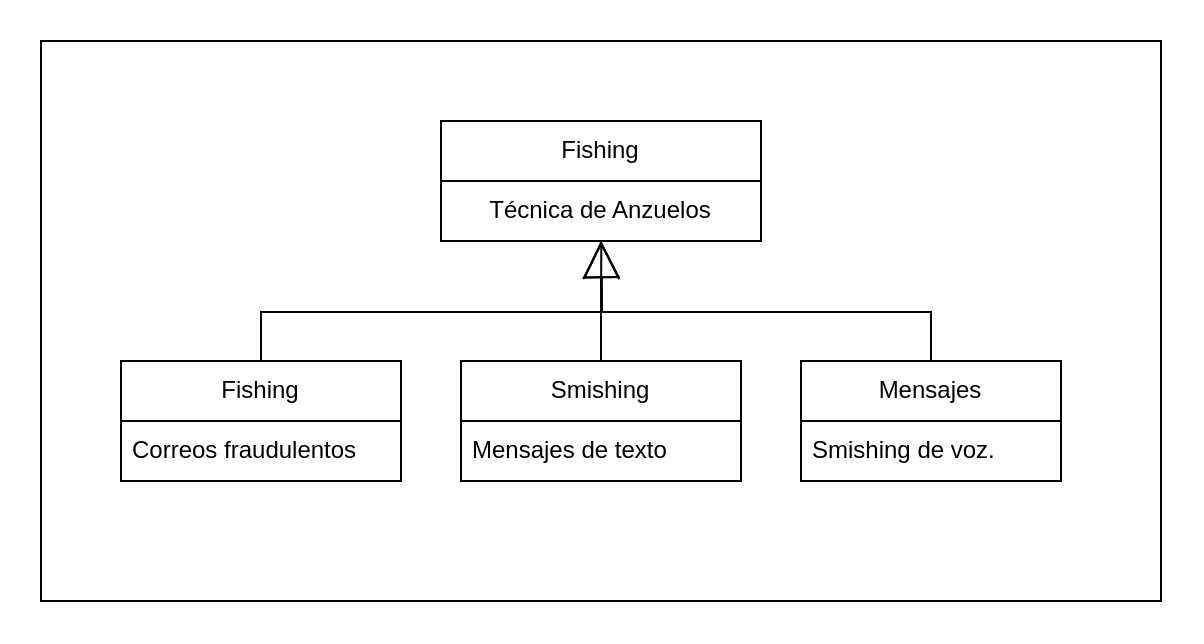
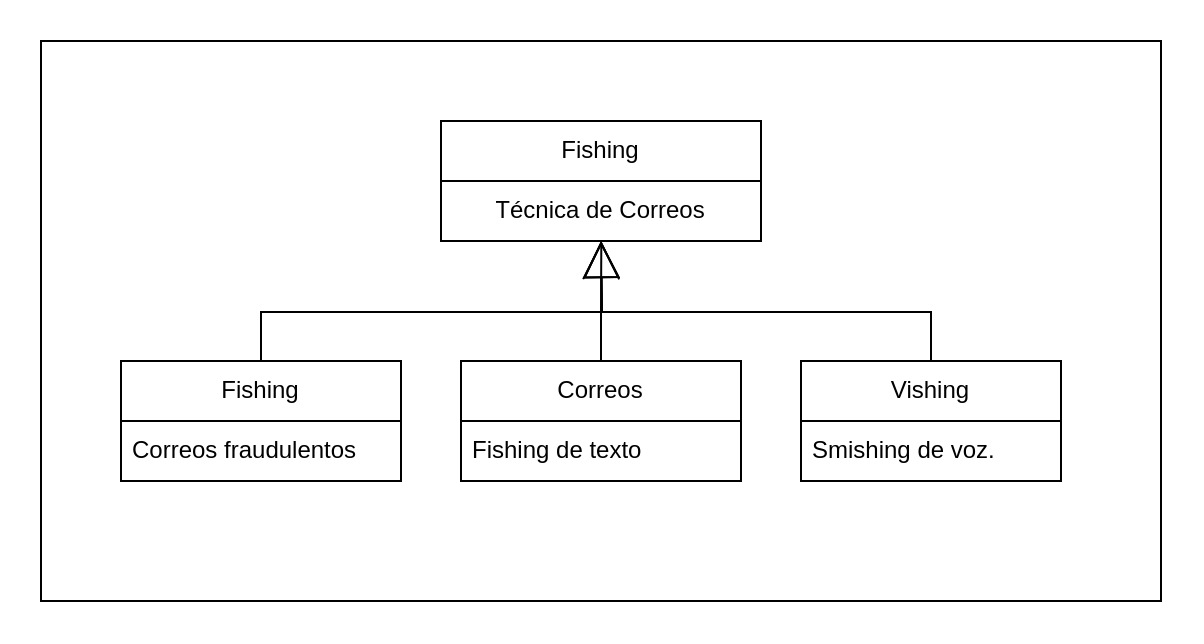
node "Técnica de Anzuelos": label "Técnica de Anzuelos" -> "Técnica de Correos"
node "Smishing": label "Smishing" -> "Correos"
node "Mensajes": label "Mensajes" -> "Vishing"
node "Mensajes de texto": label "Mensajes de texto" -> "Fishing de texto"
